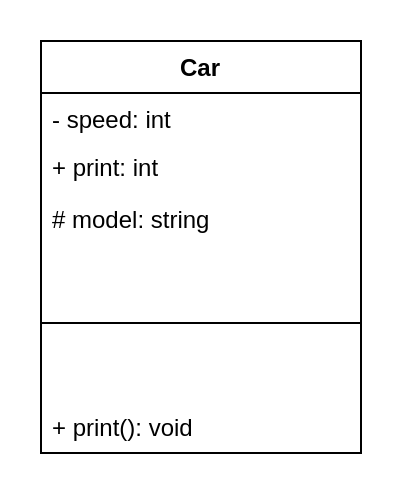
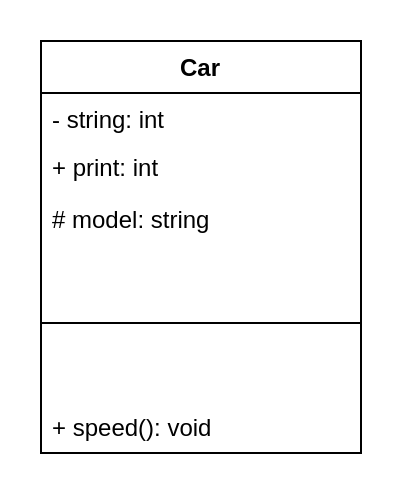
node "- speed: int": label "- speed: int" -> "- string: int"
node "+ print(): void": label "+ print(): void" -> "+ speed(): void"
